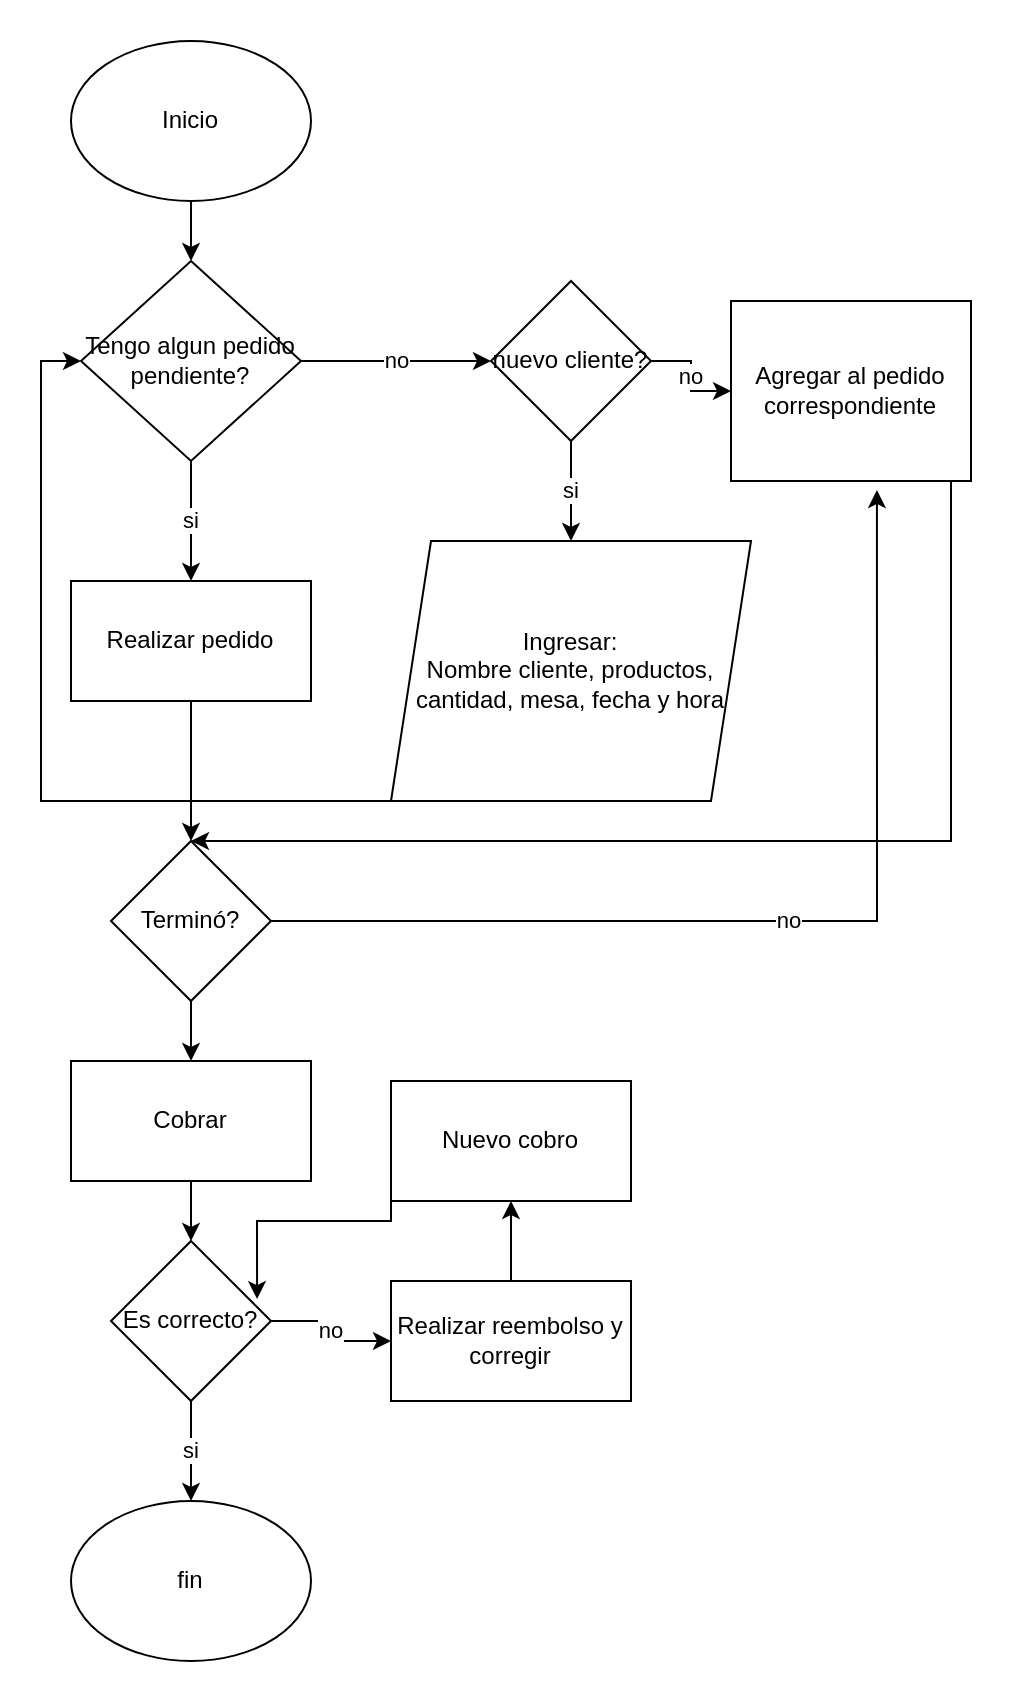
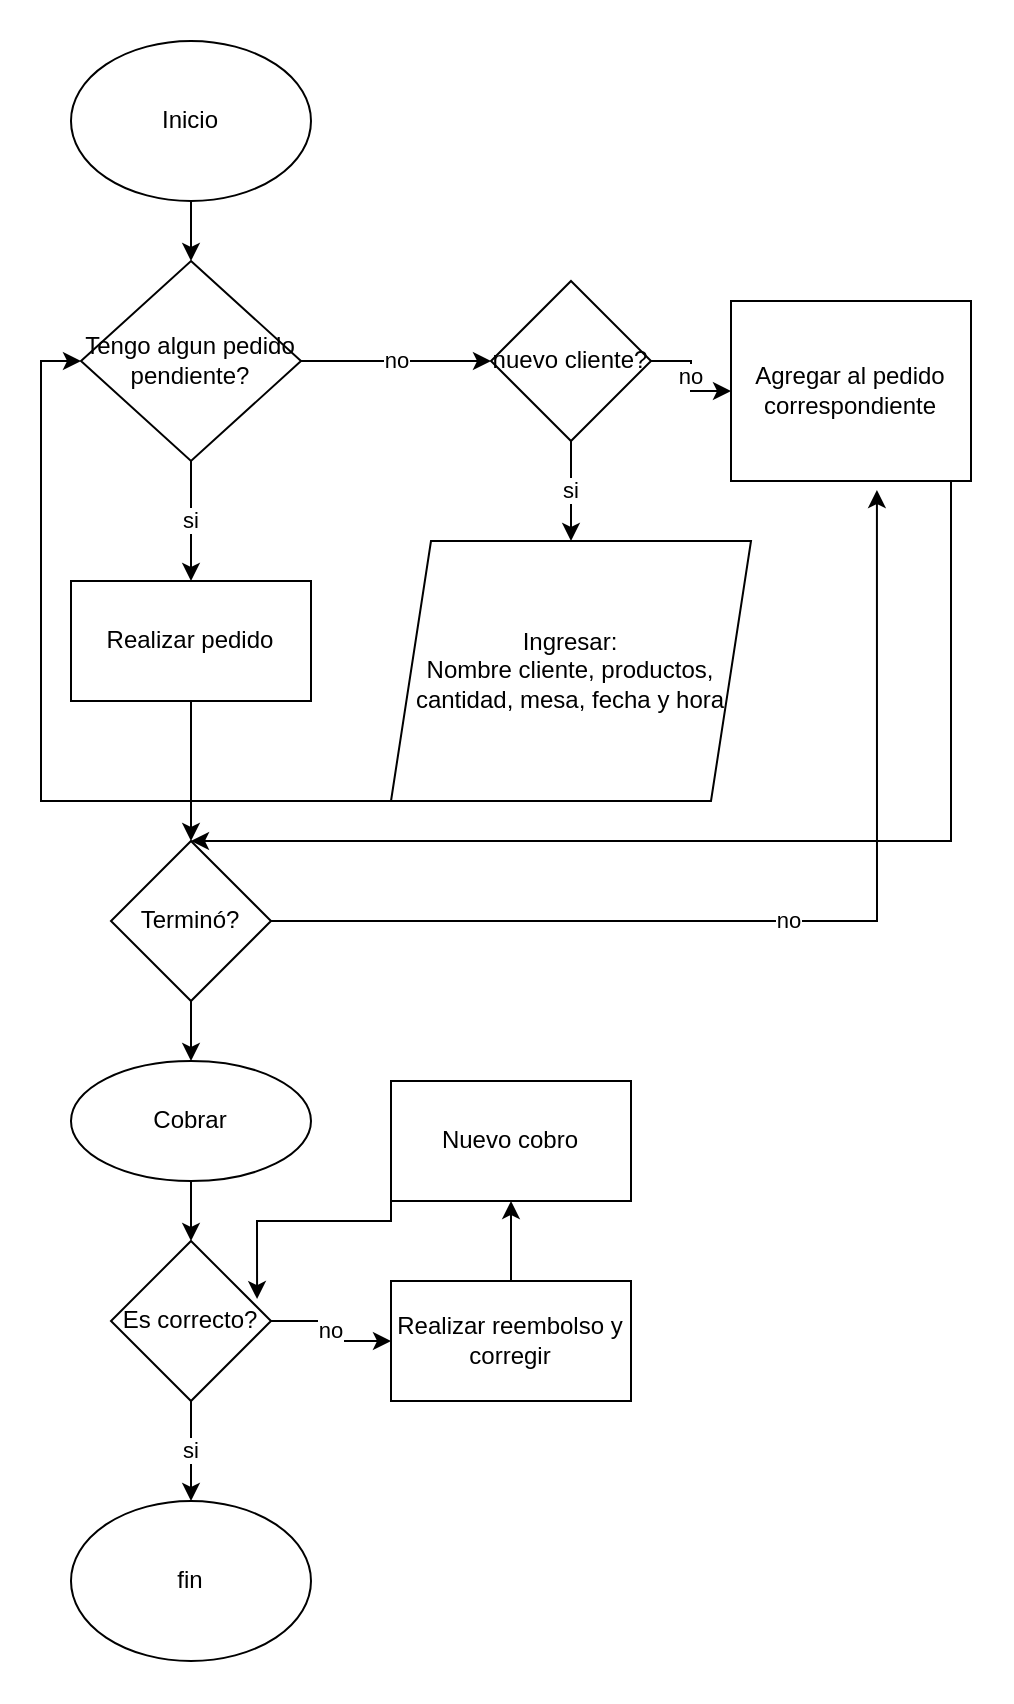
node "Cobrar": shape rectangle -> ellipse
